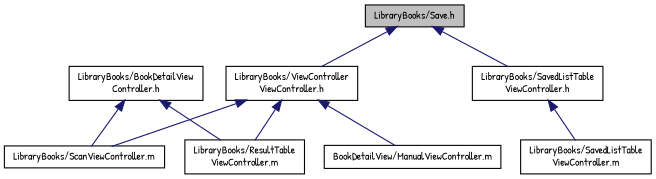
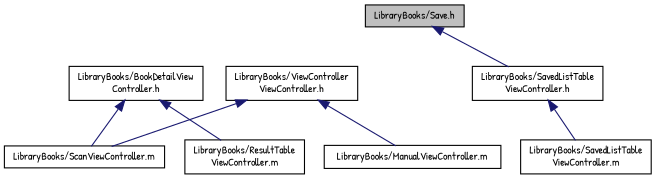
edge "LibraryBooks/ViewController ViewController.h" -> "LibraryBooks/Save.h": removed
edge "LibraryBooks/ResultTable ViewController.m" -> "LibraryBooks/ViewController ViewController.h": removed
node "BookDetailView/ManualViewController.m": label "BookDetailView/ManualViewController.m" -> "LibraryBooks/ManualViewController.m"
